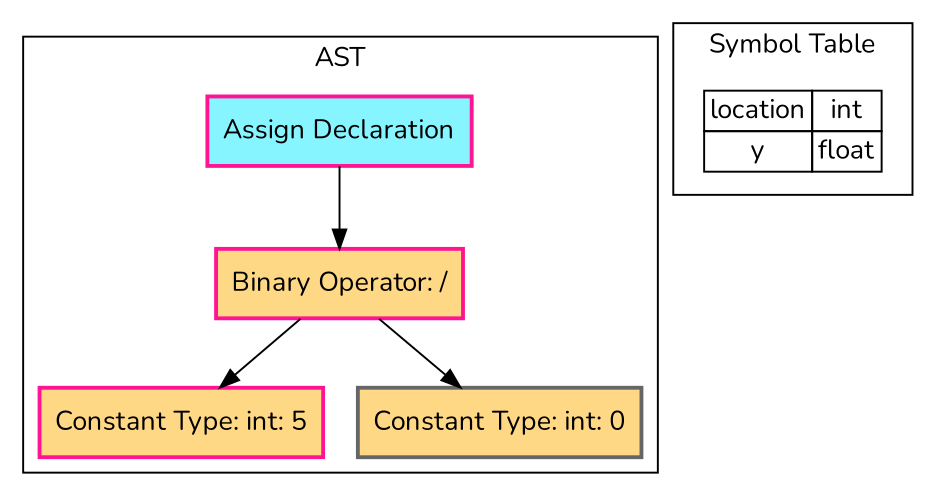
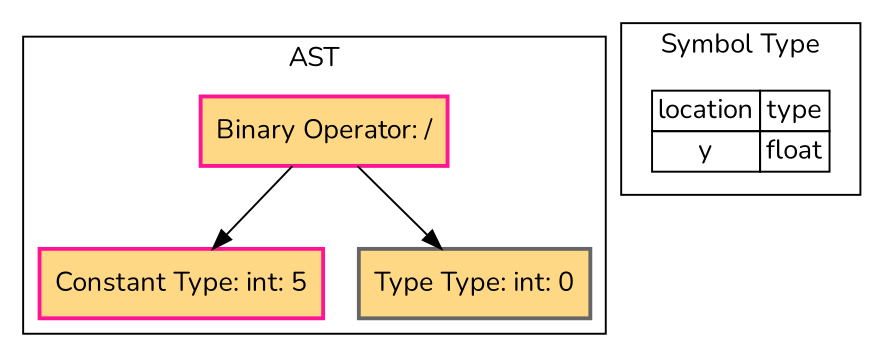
cluster "Symbol Table": label "Symbol Table" -> "Symbol Type"
node "location": text "int" -> "type"
node "Assign Declaration": removed
node "Constant Type: int: 0": label "Constant Type: int: 0" -> "Type Type: int: 0"
